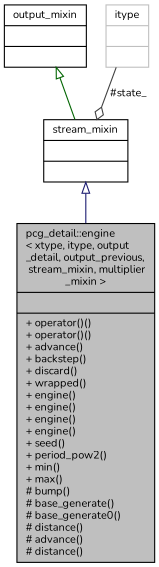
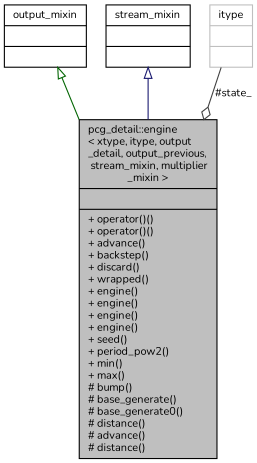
edge "itype" -> "stream_mixin": now "itype" -> "pcg_detail::engine"
edge "stream_mixin" -> "output_mixin": now "pcg_detail::engine" -> "output_mixin"
